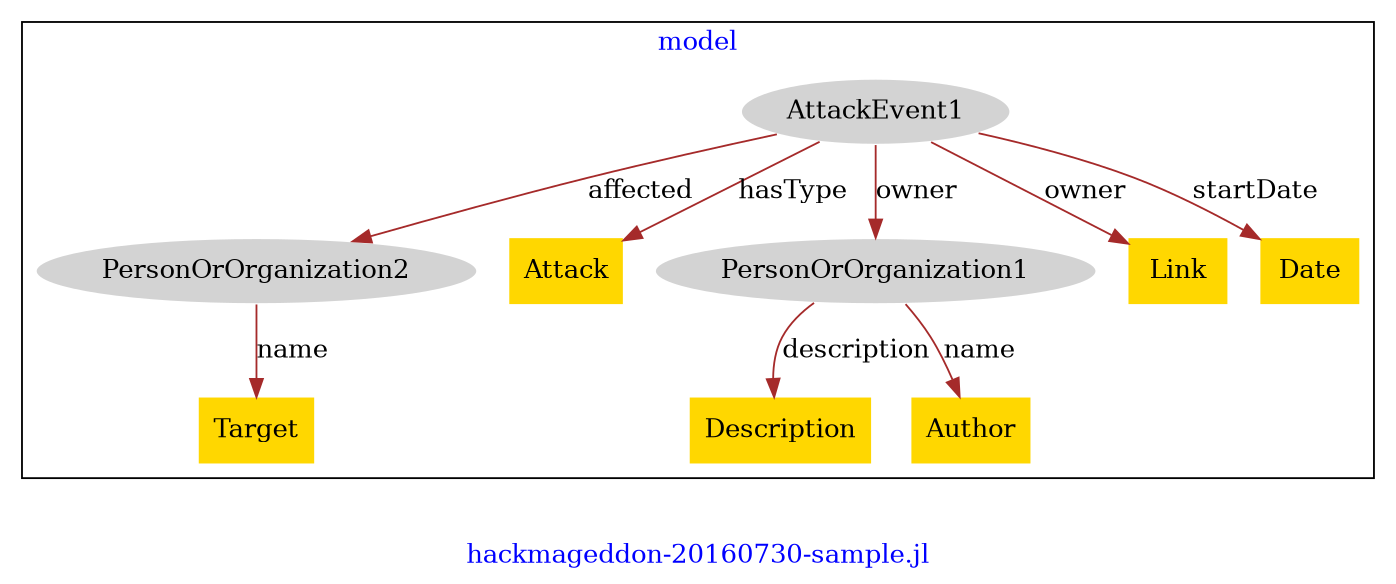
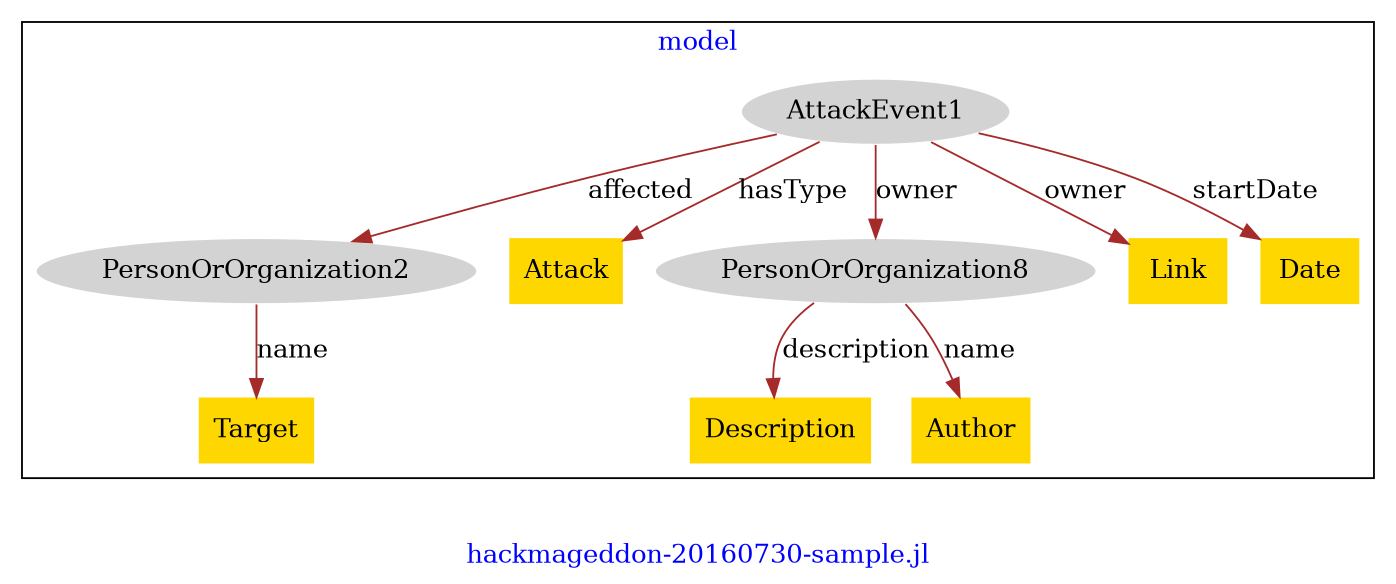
node "PersonOrOrganization1": label "PersonOrOrganization1" -> "PersonOrOrganization8"
